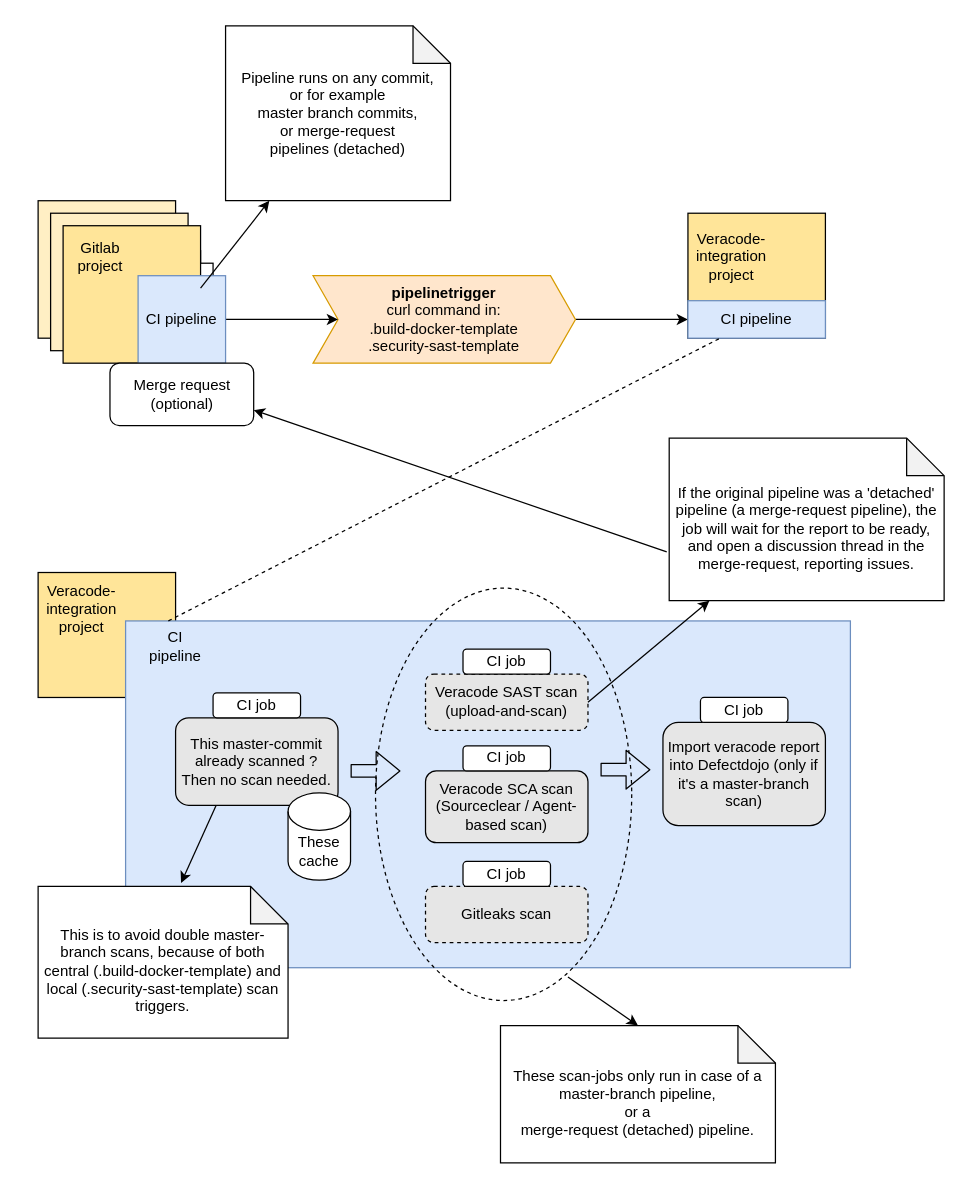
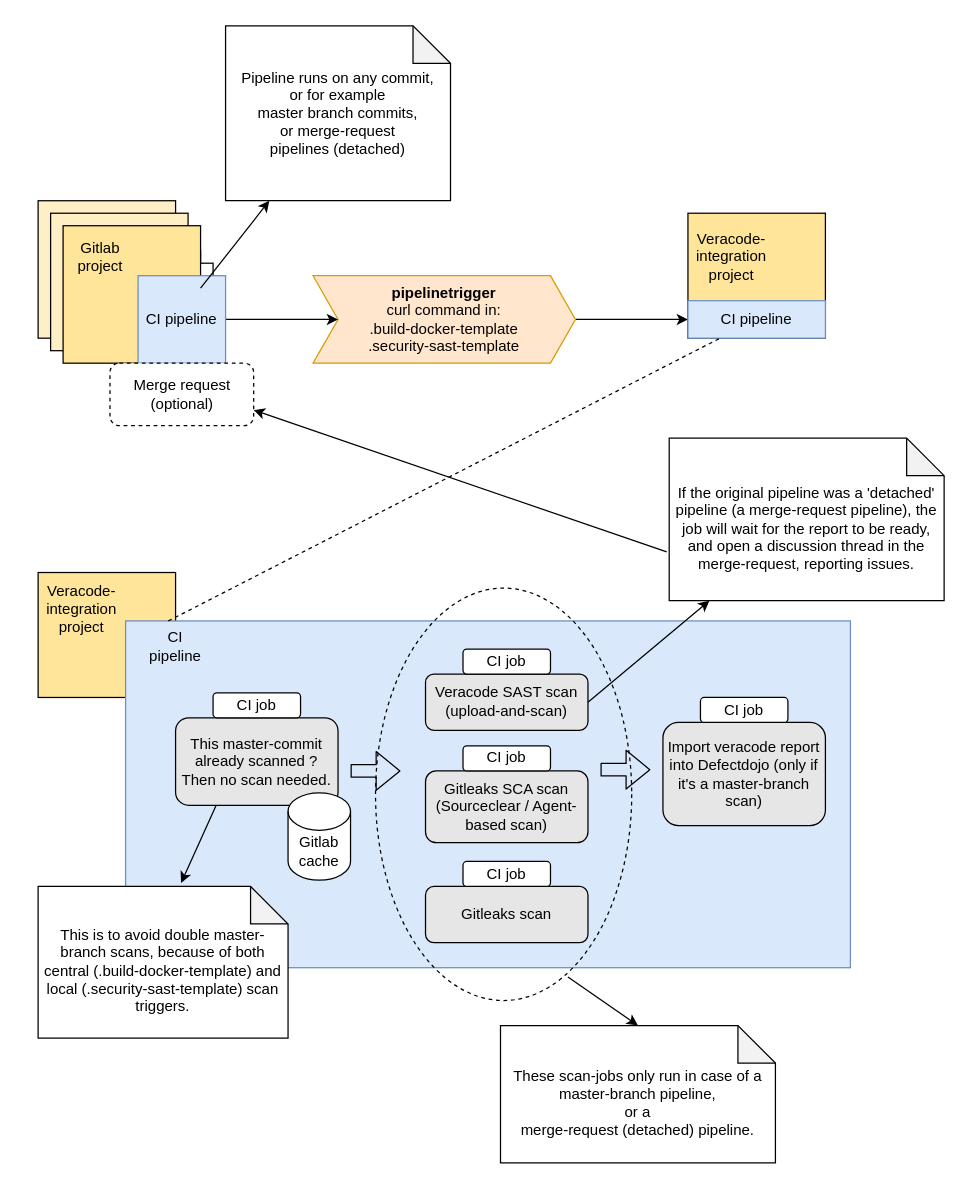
node "Merge request (optional)": style solid -> dashed
node "Veracode SAST scan (upload-and-scan)": style dashed -> solid
node "Veracode SCA scan (Sourceclear / Agent-based scan)": label "Veracode SCA scan (Sourceclear / Agent-based scan)" -> "Gitleaks SCA scan (Sourceclear / Agent-based scan)"
node "These cache": label "These cache" -> "Gitlab cache"
node "Gitleaks scan": style dashed -> solid
